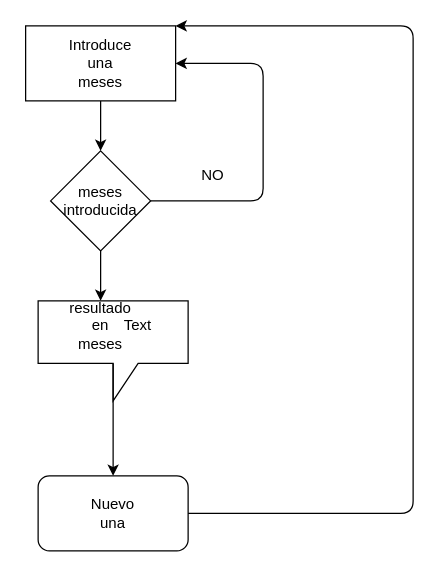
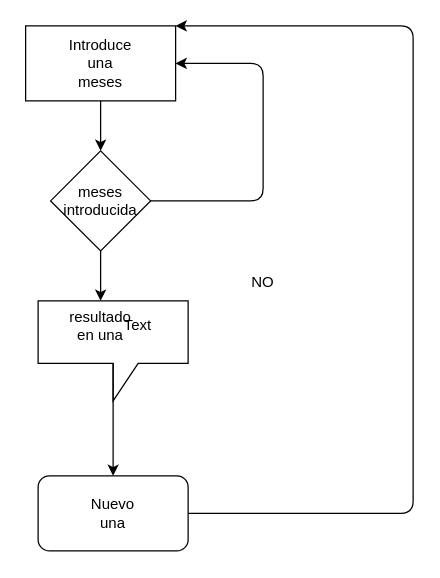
node "NO": moved (213, 176) -> (263, 282)
node "resultado en meses": label "resultado en meses" -> "resultado en una"
